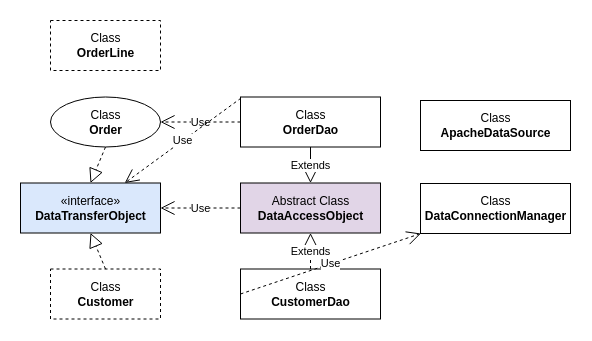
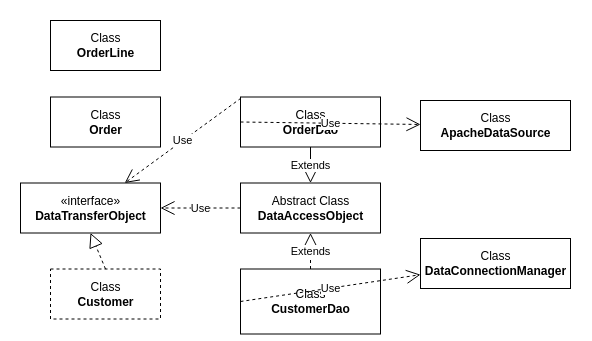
node "Class OrderLine": style dashed -> solid
node "Class Order": shape ellipse -> rectangle
edge "Class OrderDao" -> "Class Order": now "Class OrderDao" -> "Class ApacheDataSource"
edge "Class Order" -> "«interface» DataTransferObject": removed
node "«interface» DataTransferObject": fillcolor #dae8fc -> #ffffff
node "Abstract Class DataAccessObject": fillcolor #e1d5e7 -> #ffffff
node "Class DataConnectionManager": moved (496, 209) -> (496, 264)
node "Class CustomerDao": size 140x50 -> 140x65
